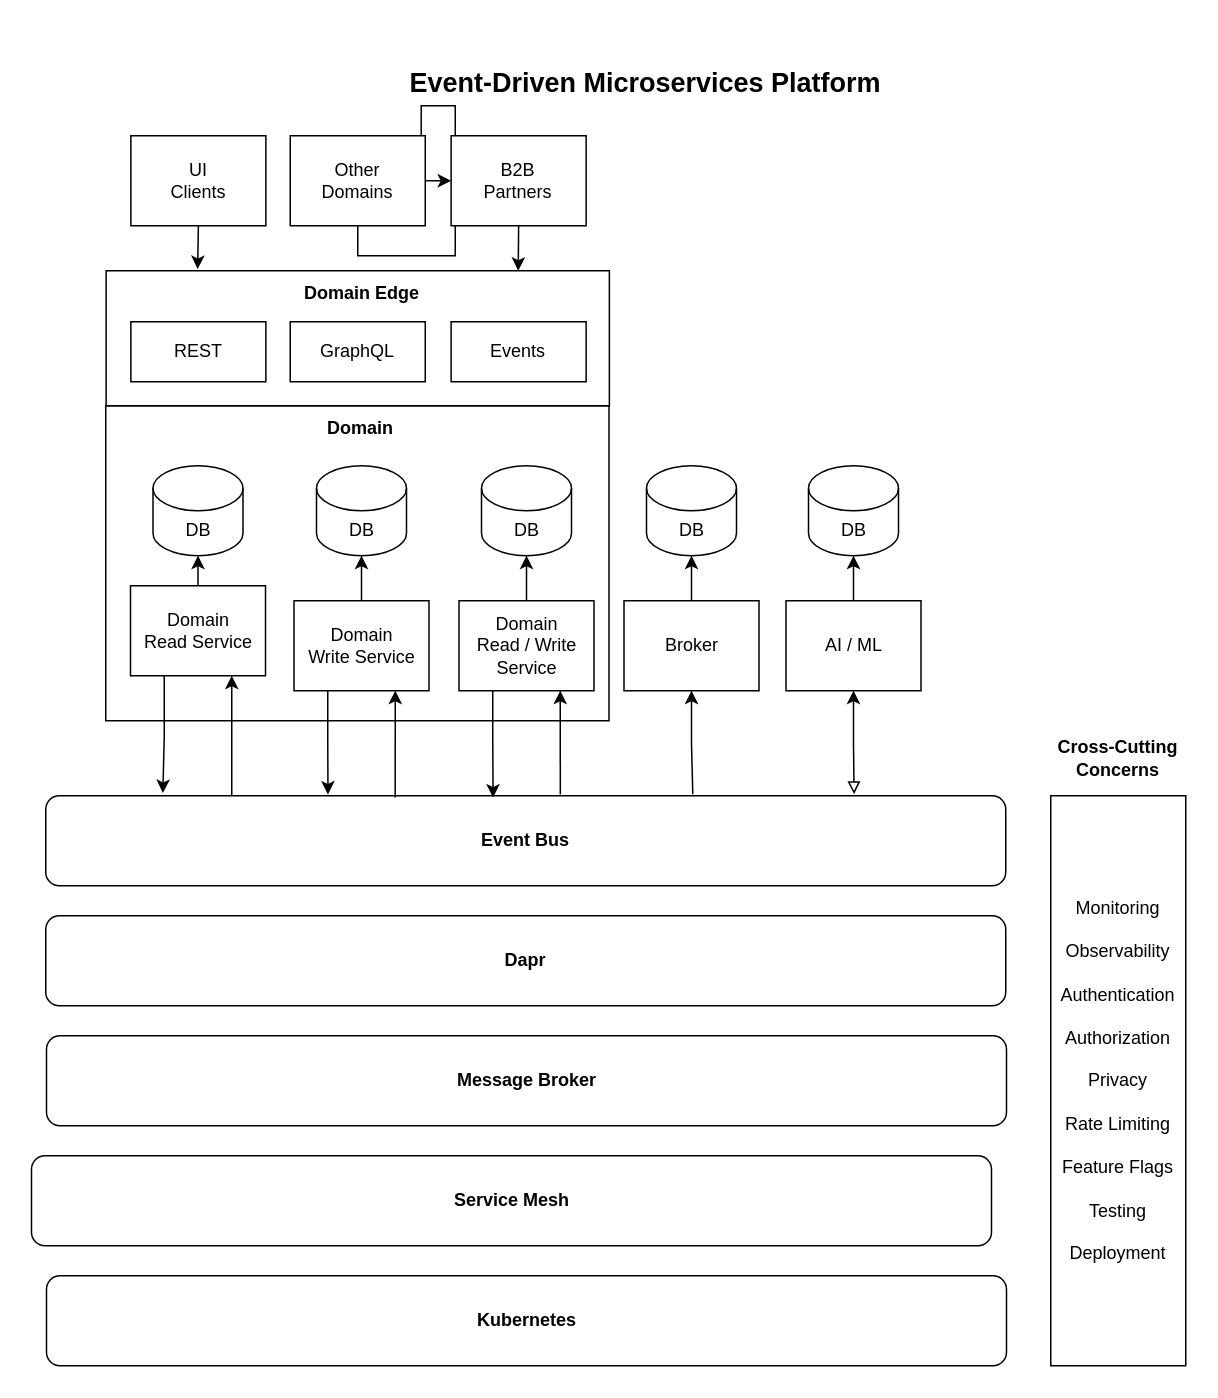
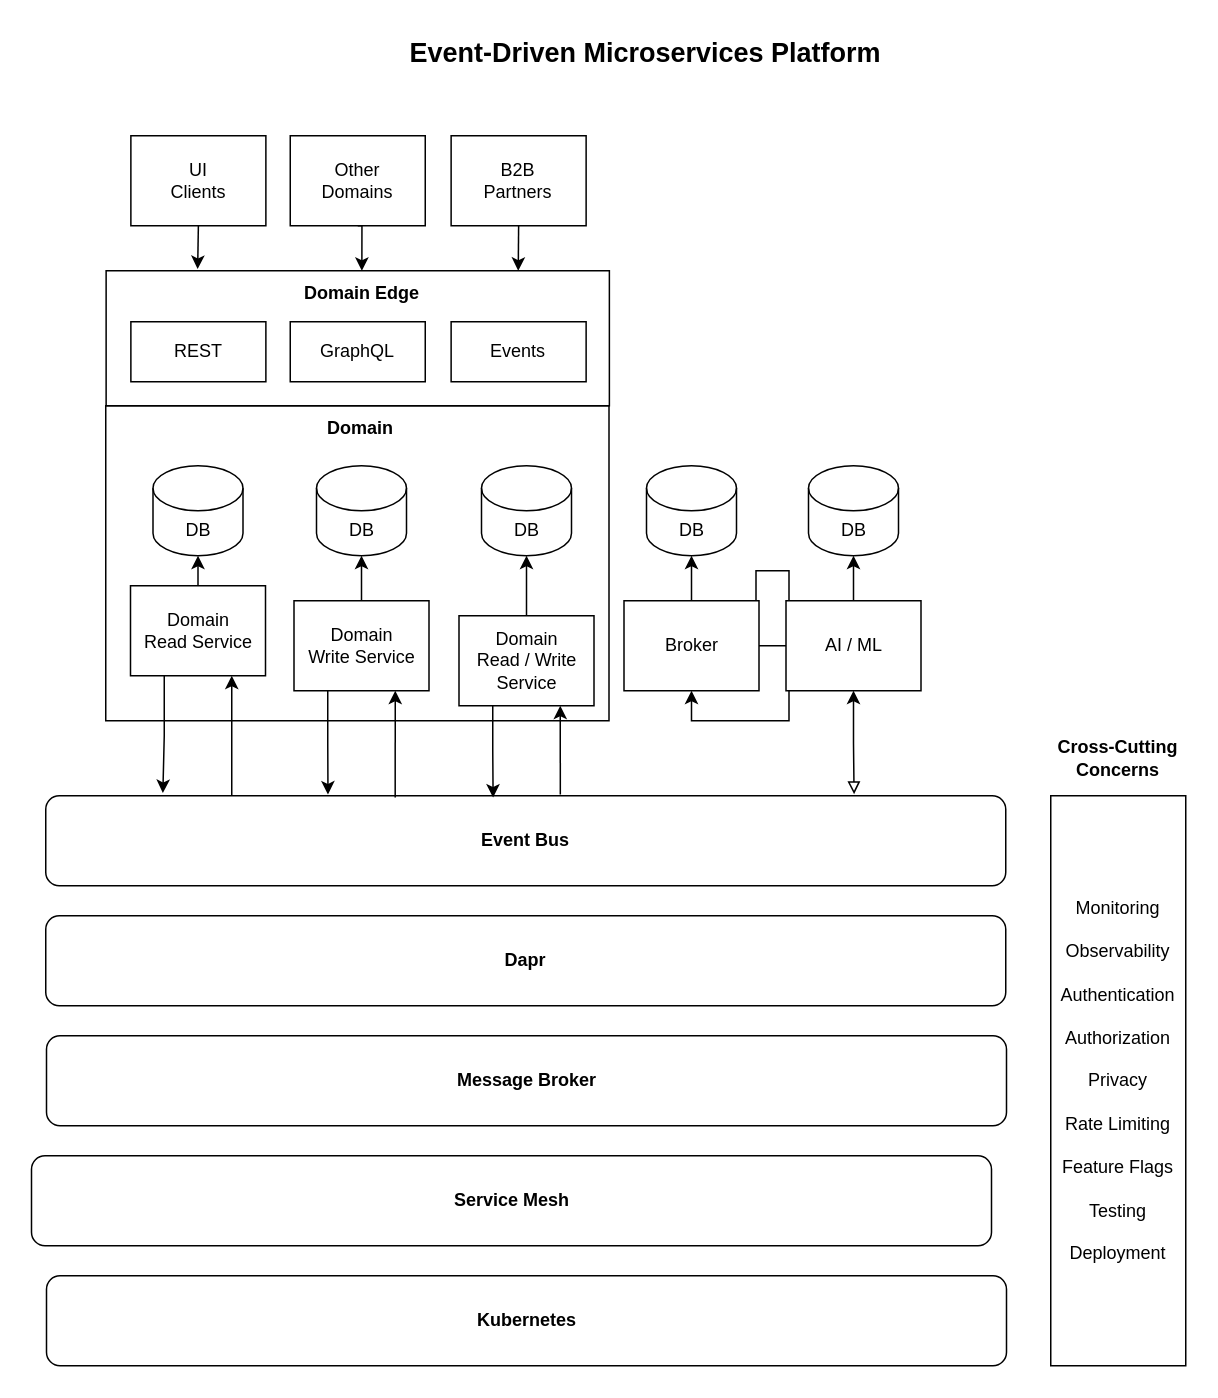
node "Event-Driven Microservices Platform": moved (646, 83) -> (646, 53)
edge "Other Domains" -> "B2B Partners": now "Other Domains" -> "Domain Edge"
node "Domain Read / Write Service": moved (527, 646) -> (527, 661)
edge "Event Bus" -> "Broker": now "AI / ML" -> "Broker"
